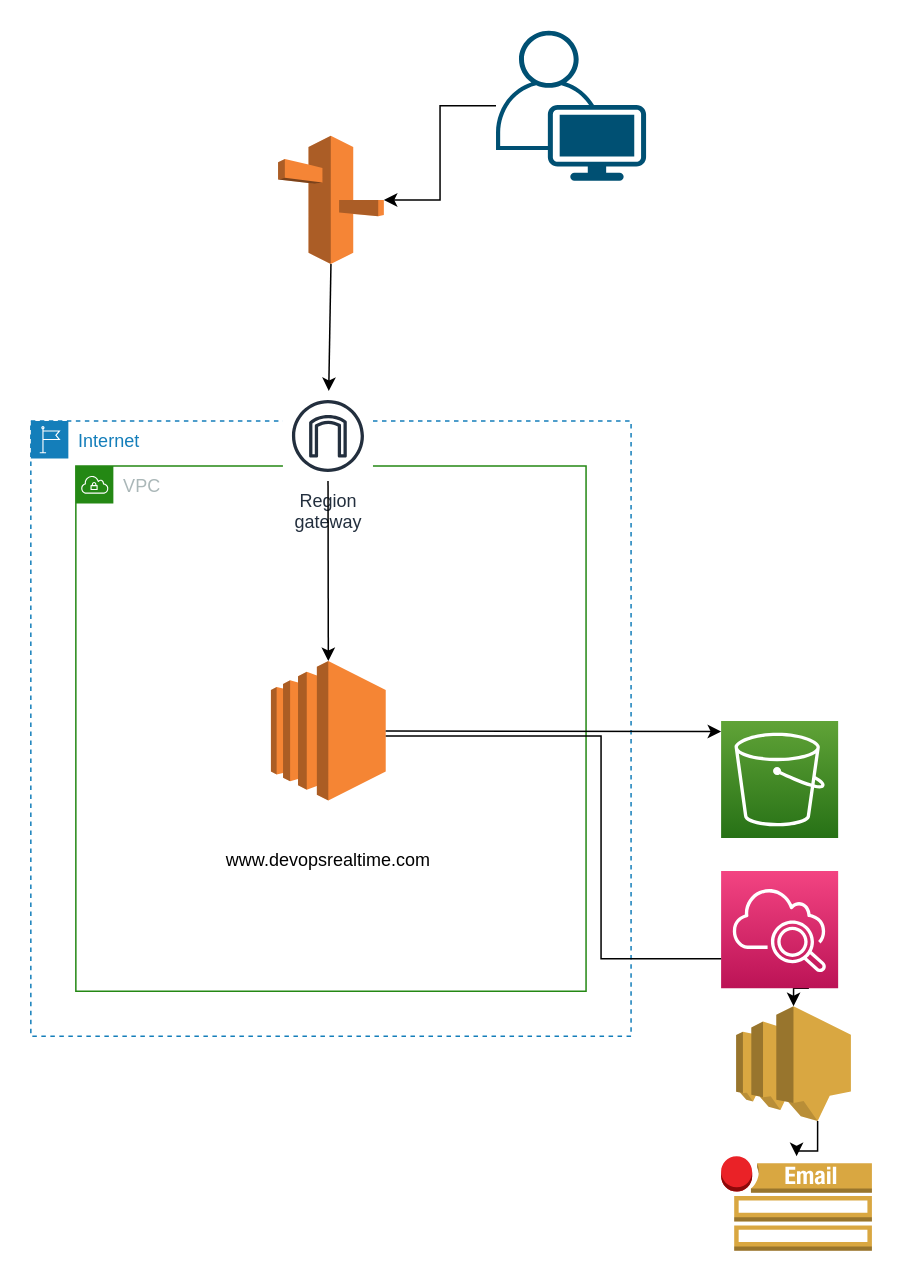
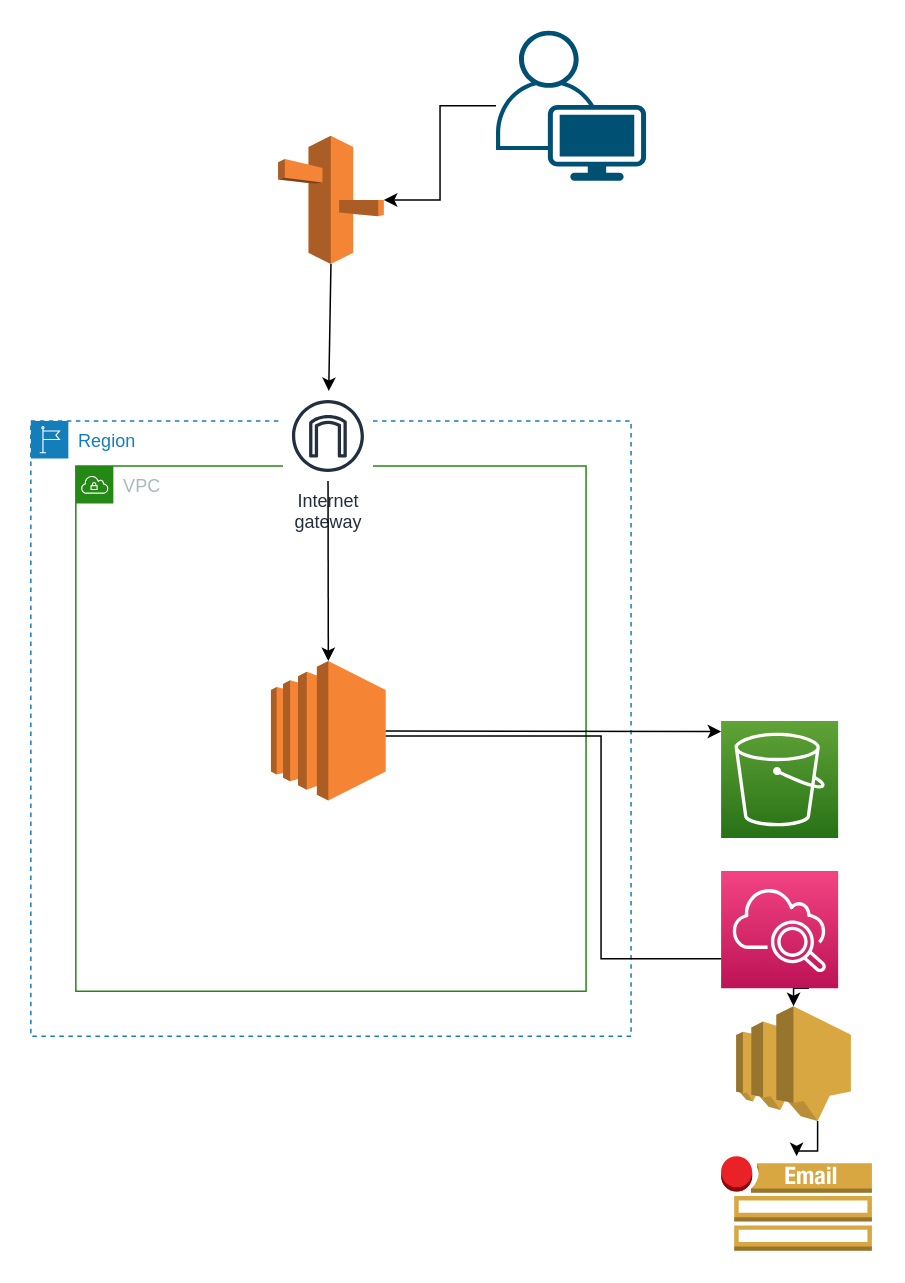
node "Internet": label "Internet" -> "Region"
node "Region gateway": label "Region gateway" -> "Internet gateway"
node "www.devopsrealtime.com": removed
